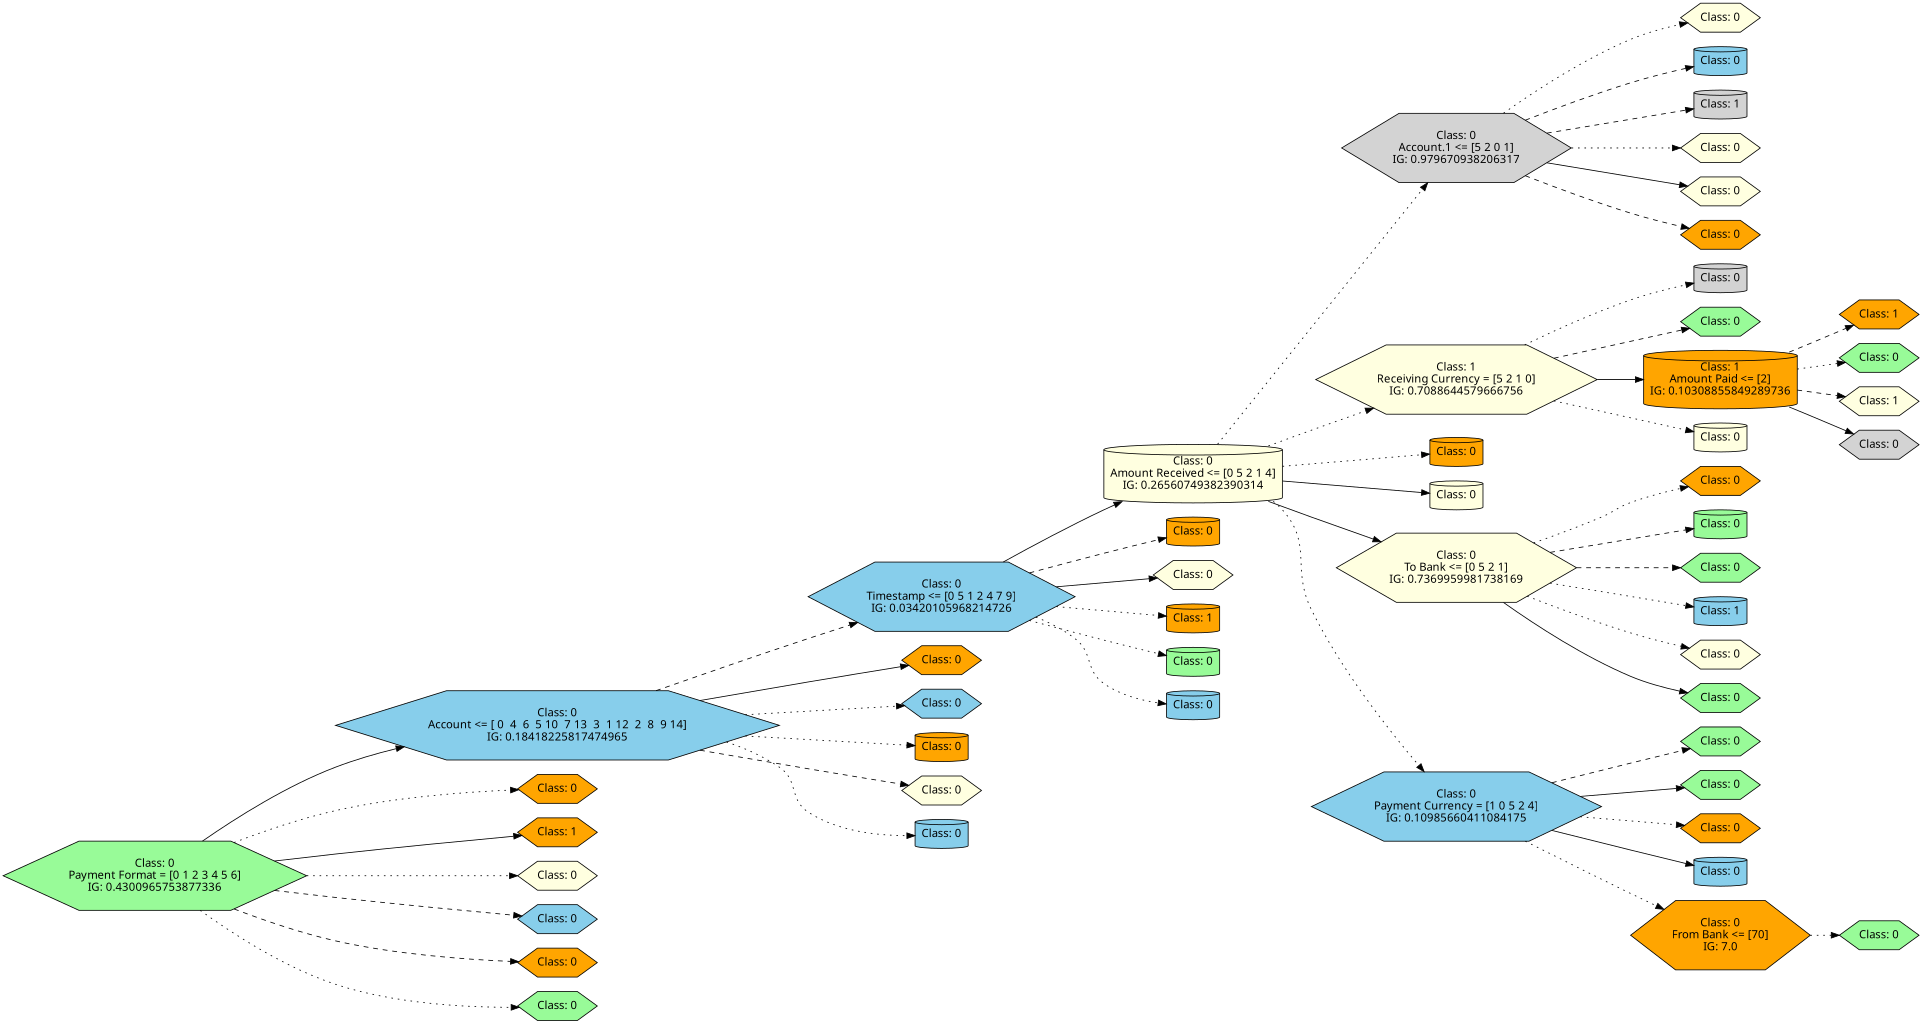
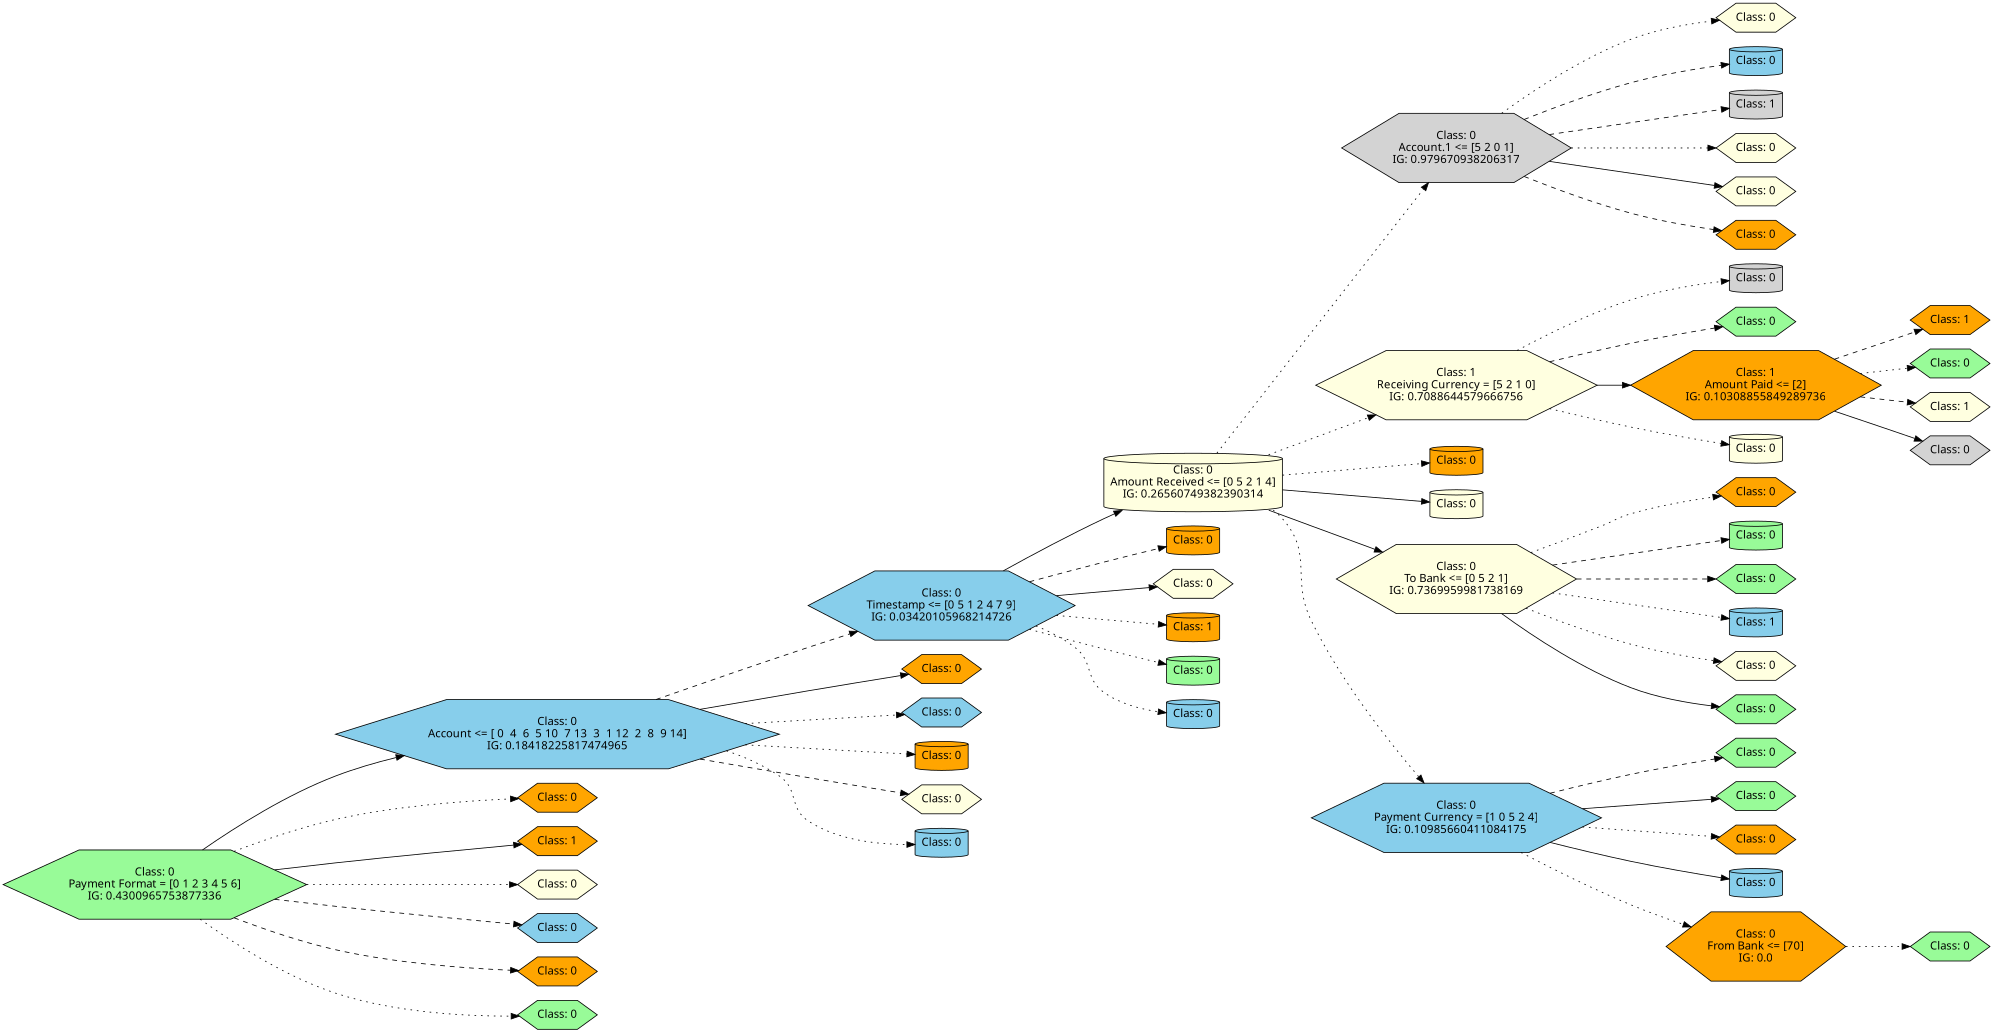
node "Class: 1 Amount Paid <= [2] IG: 0.10308855849289736": shape cylinder -> hexagon
node "Class: 0 From Bank <= [70] IG: 7.0": label "Class: 0 From Bank <= [70] IG: 7.0" -> "Class: 0 From Bank <= [70] IG: 0.0"
